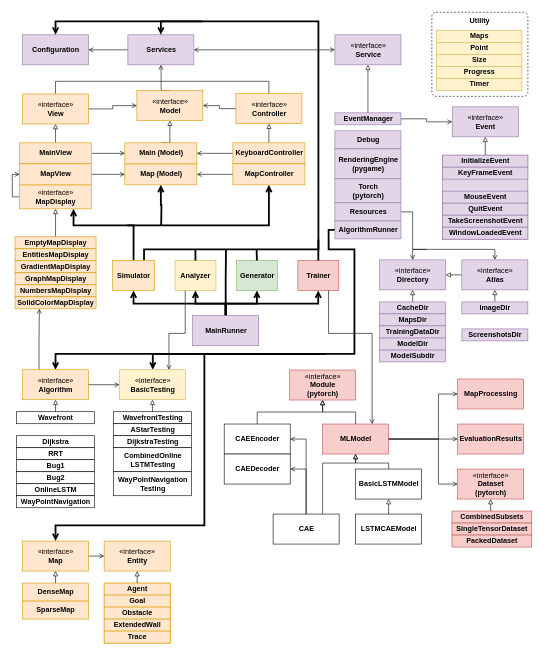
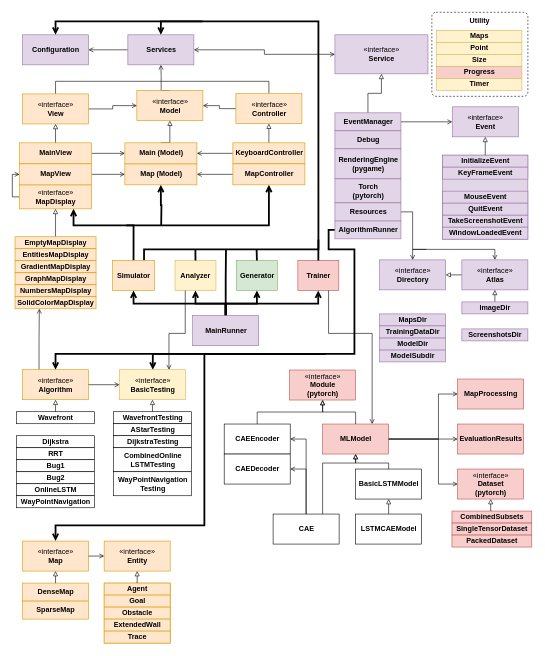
node "«interface» Service": size 66x30 -> 93x39
node "Progress": fillcolor #fff2cc -> #f8cecc
node "EventManager": size 66x12 -> 66x18
edge "CacheDir" -> "«interface» Directory": removed
node "CacheDir": removed
